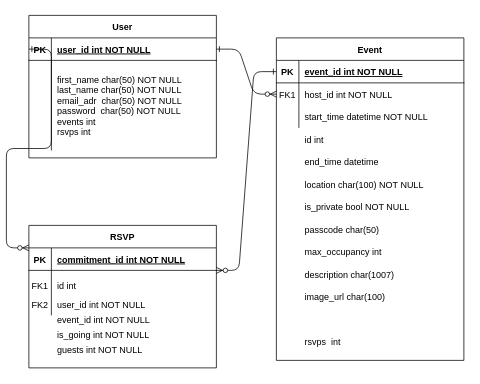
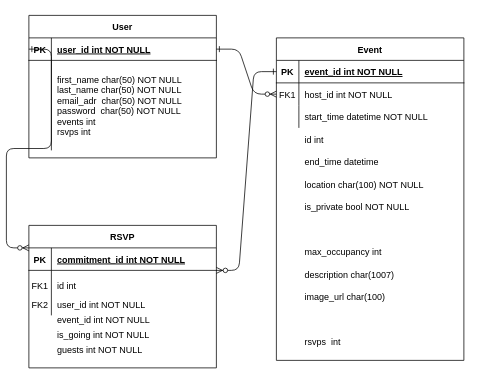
node "passcode char(50)": removed
